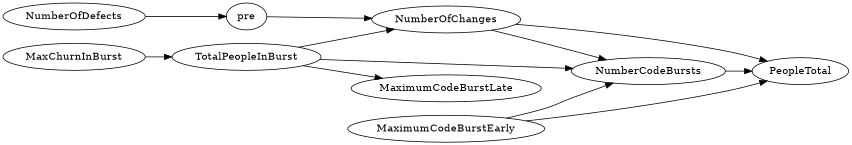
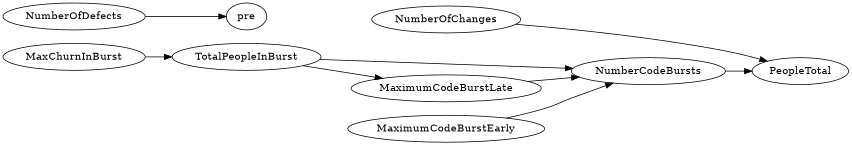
edge "pre" -> "NumberOfChanges": removed
edge "TotalPeopleInBurst" -> "NumberOfChanges": removed
edge "NumberOfChanges" -> "NumberCodeBursts": now "MaximumCodeBurstLate" -> "NumberCodeBursts"
edge "MaximumCodeBurstEarly" -> "PeopleTotal": removed
